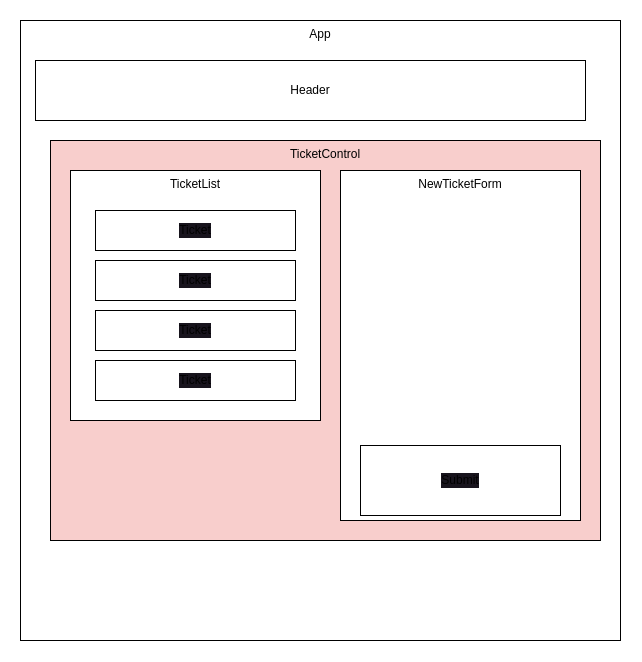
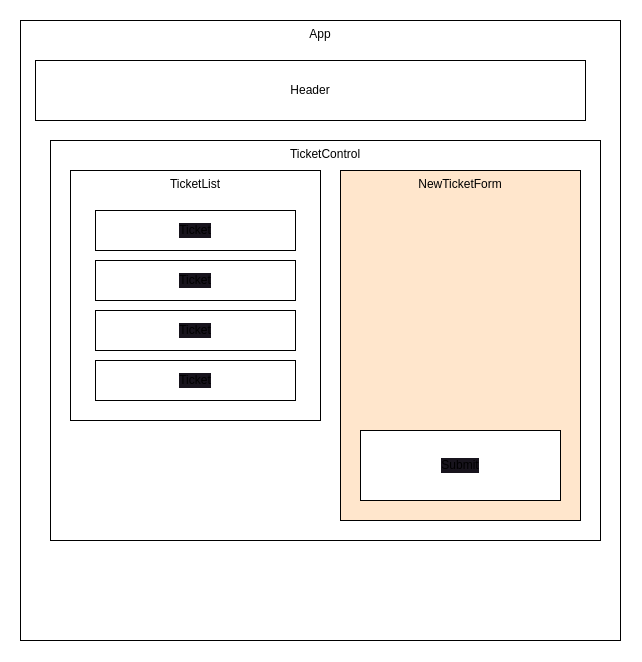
node "TicketControl": fillcolor #f8cecc -> #ffffff
node "NewTicketForm": fillcolor #ffffff -> #ffe6cc
node "Submit": moved (461, 481) -> (461, 466)
